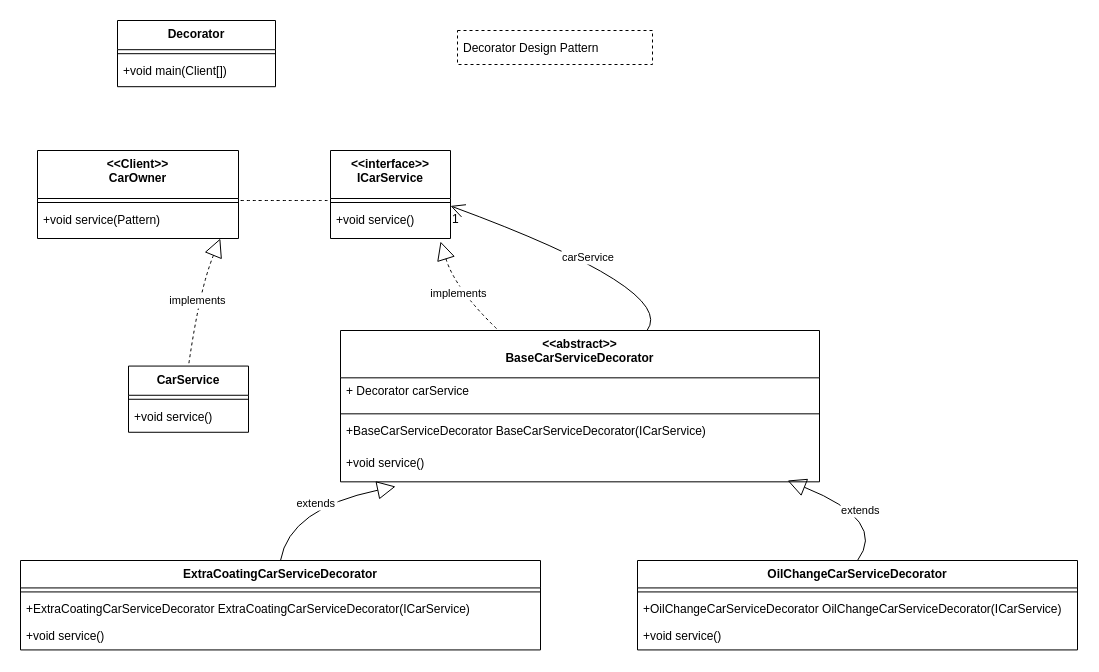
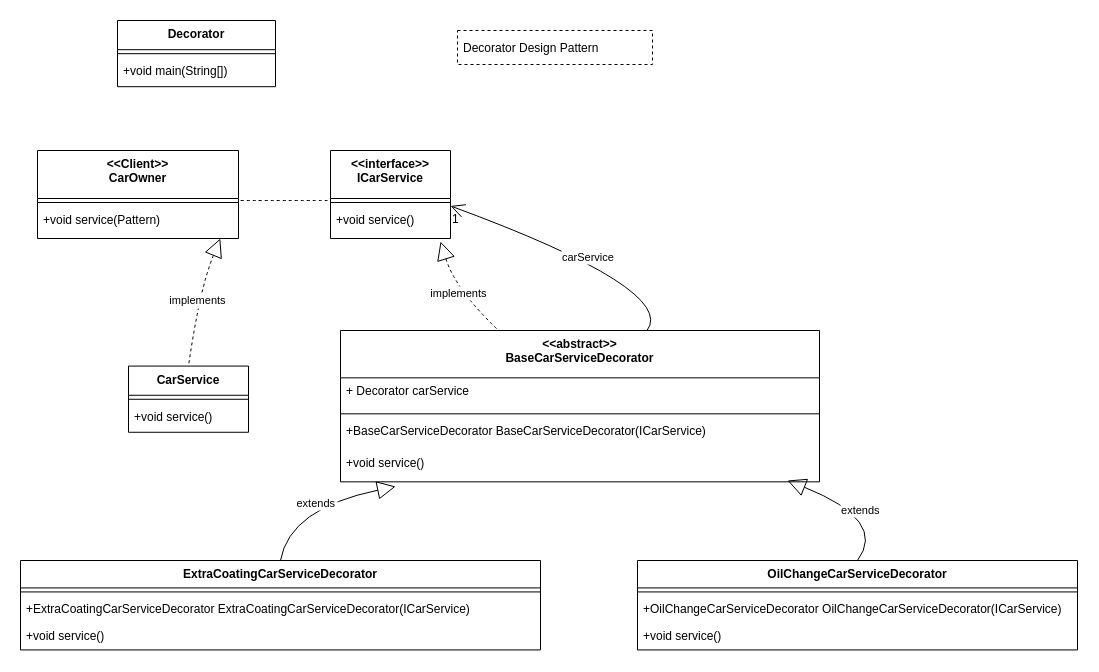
node "+void main(Client[])": label "+void main(Client[])" -> "+void main(String[])"
